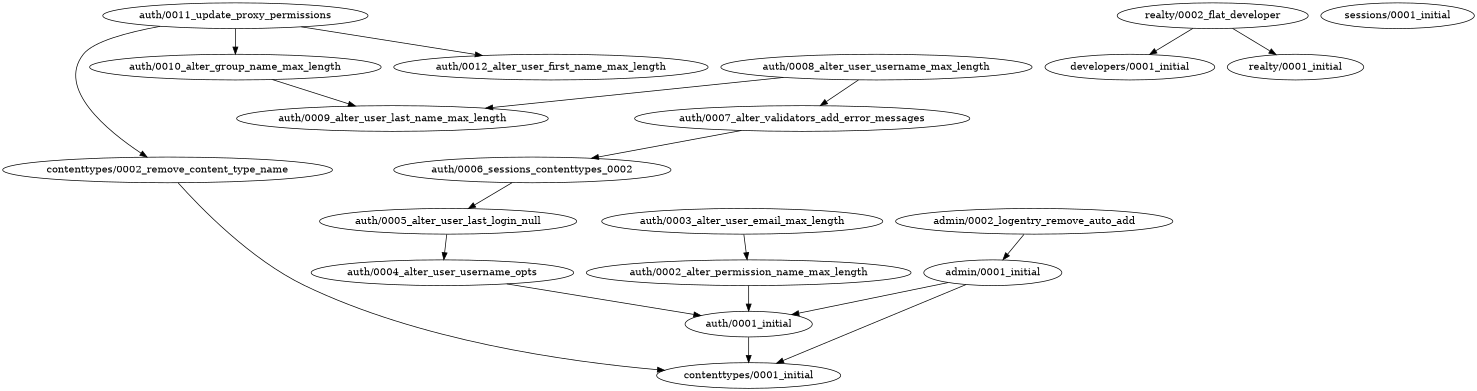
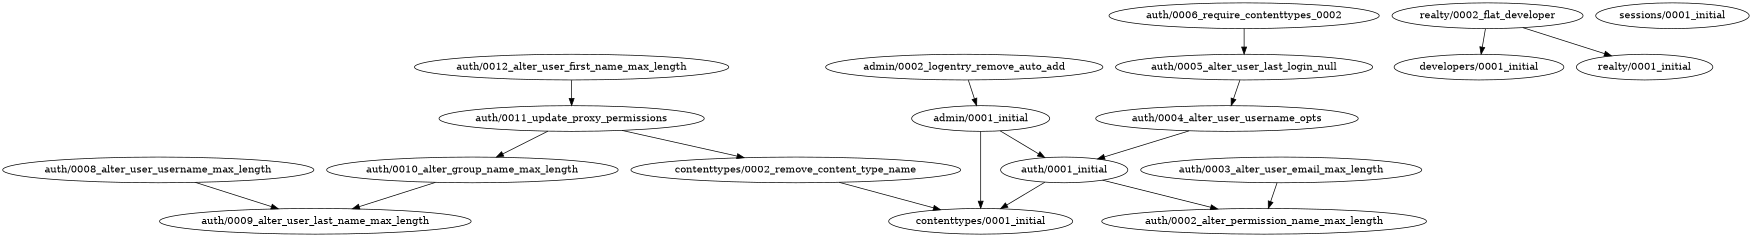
edge "auth/0011_update_proxy_permissions" -> "auth/0012_alter_user_first_name_max_length": reversed
node "auth/0007_alter_validators_add_error_messages": removed
node "auth/0006_sessions_contenttypes_0002": label "auth/0006_sessions_contenttypes_0002" -> "auth/0006_require_contenttypes_0002"
edge "auth/0002_alter_permission_name_max_length" -> "auth/0001_initial": reversed
